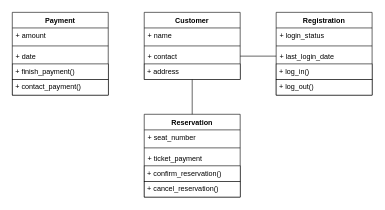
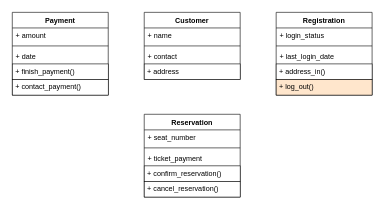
edge "+ contact" -- "+ last_login_date": removed
node "+ log_in()": label "+ log_in()" -> "+ address_in()"
node "+ log_out()": fillcolor #ffffff -> #ffe6cc
edge "+ address" -- "Reservation": removed
